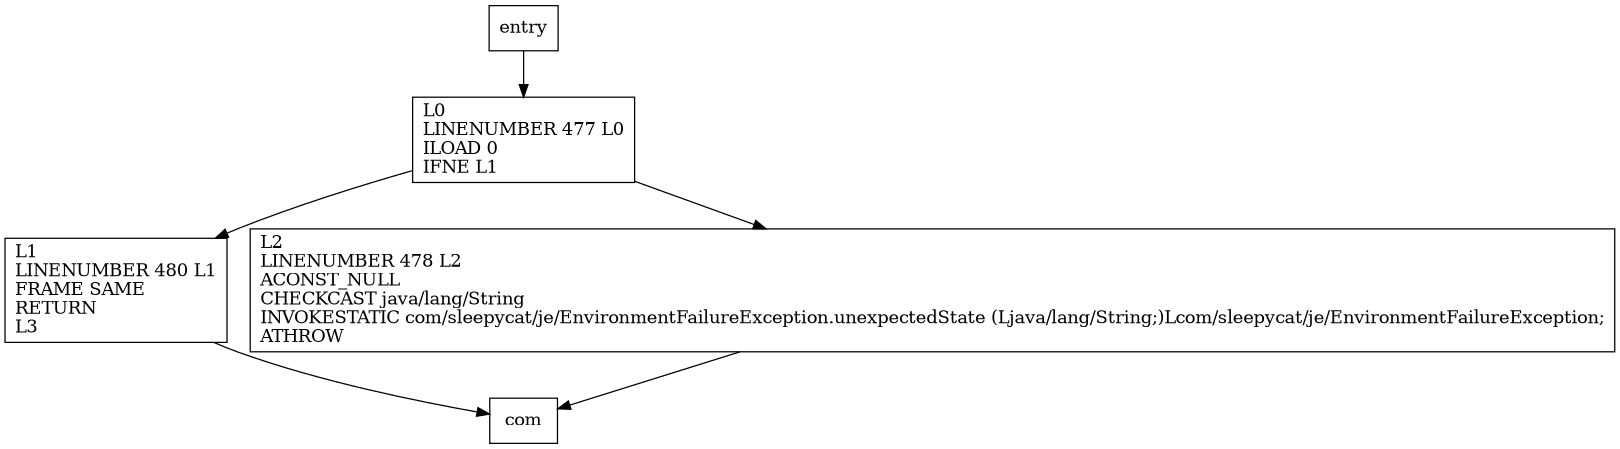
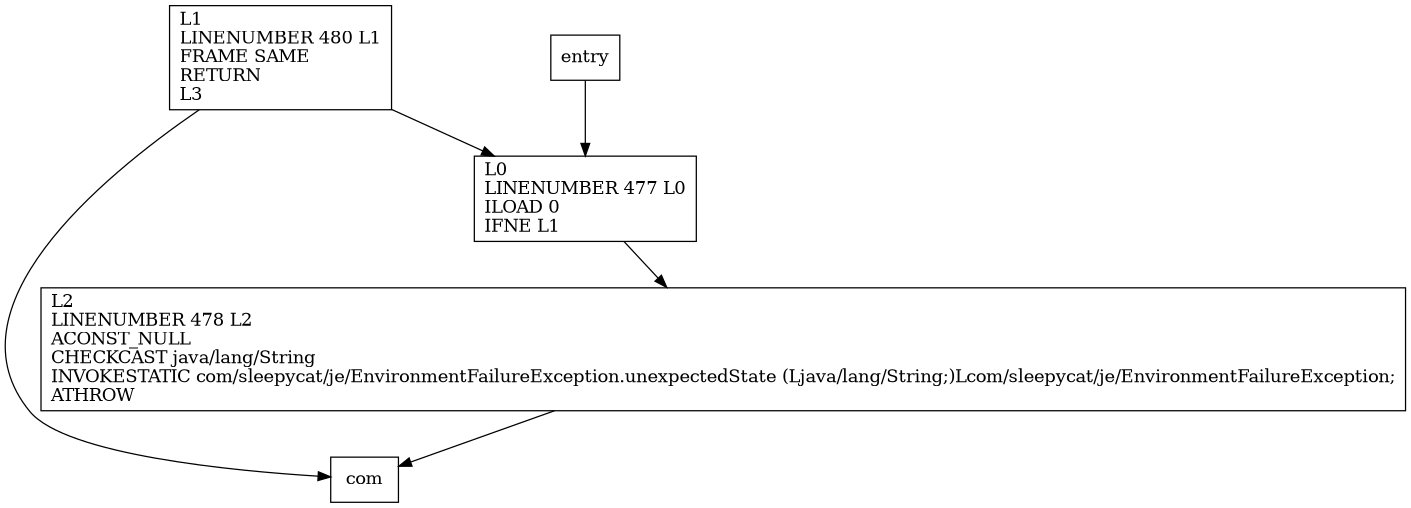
edge "L0 LINENUMBER 477 L0 ILOAD 0 IFNE L1" -> "L1 LINENUMBER 480 L1 FRAME SAME RETURN L3": reversed
